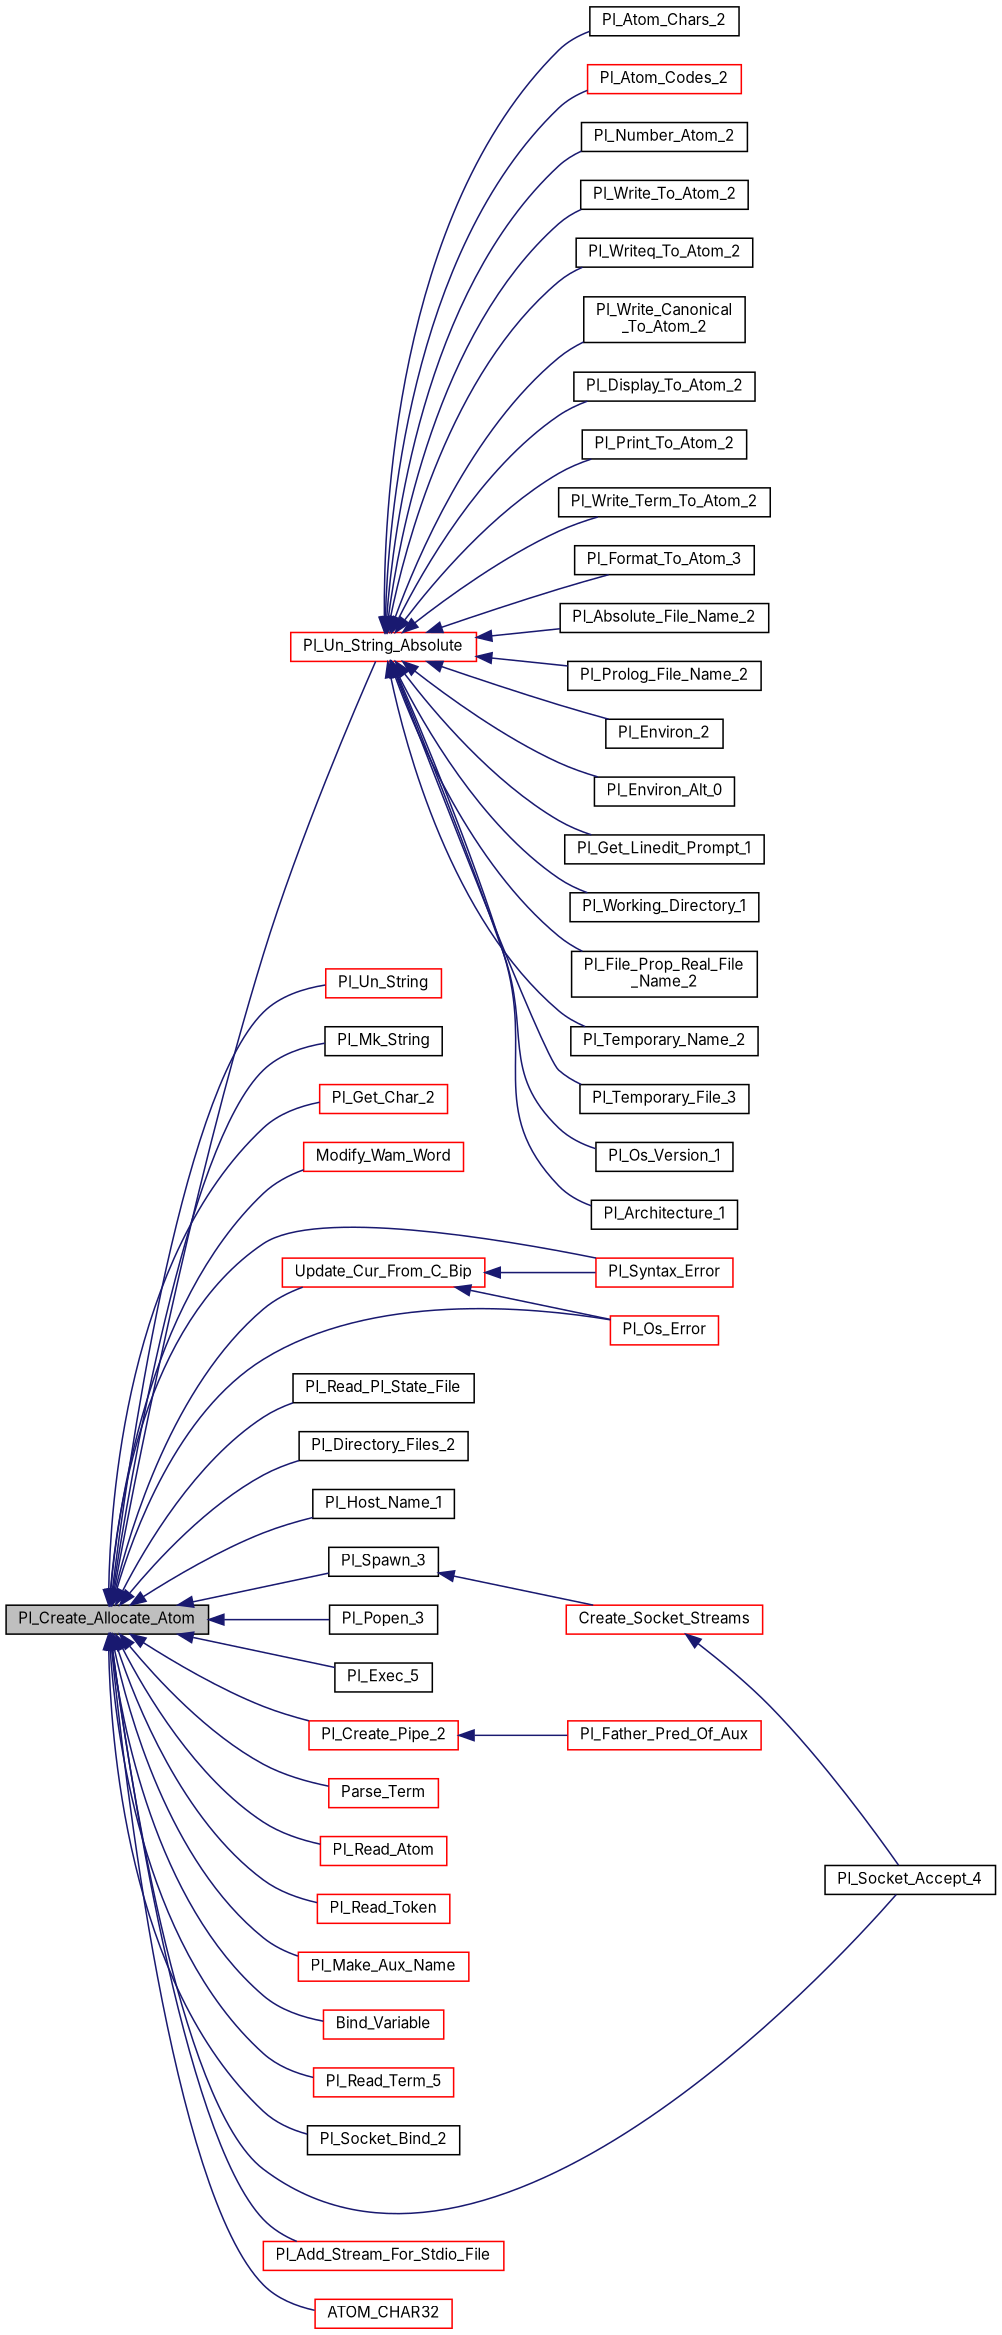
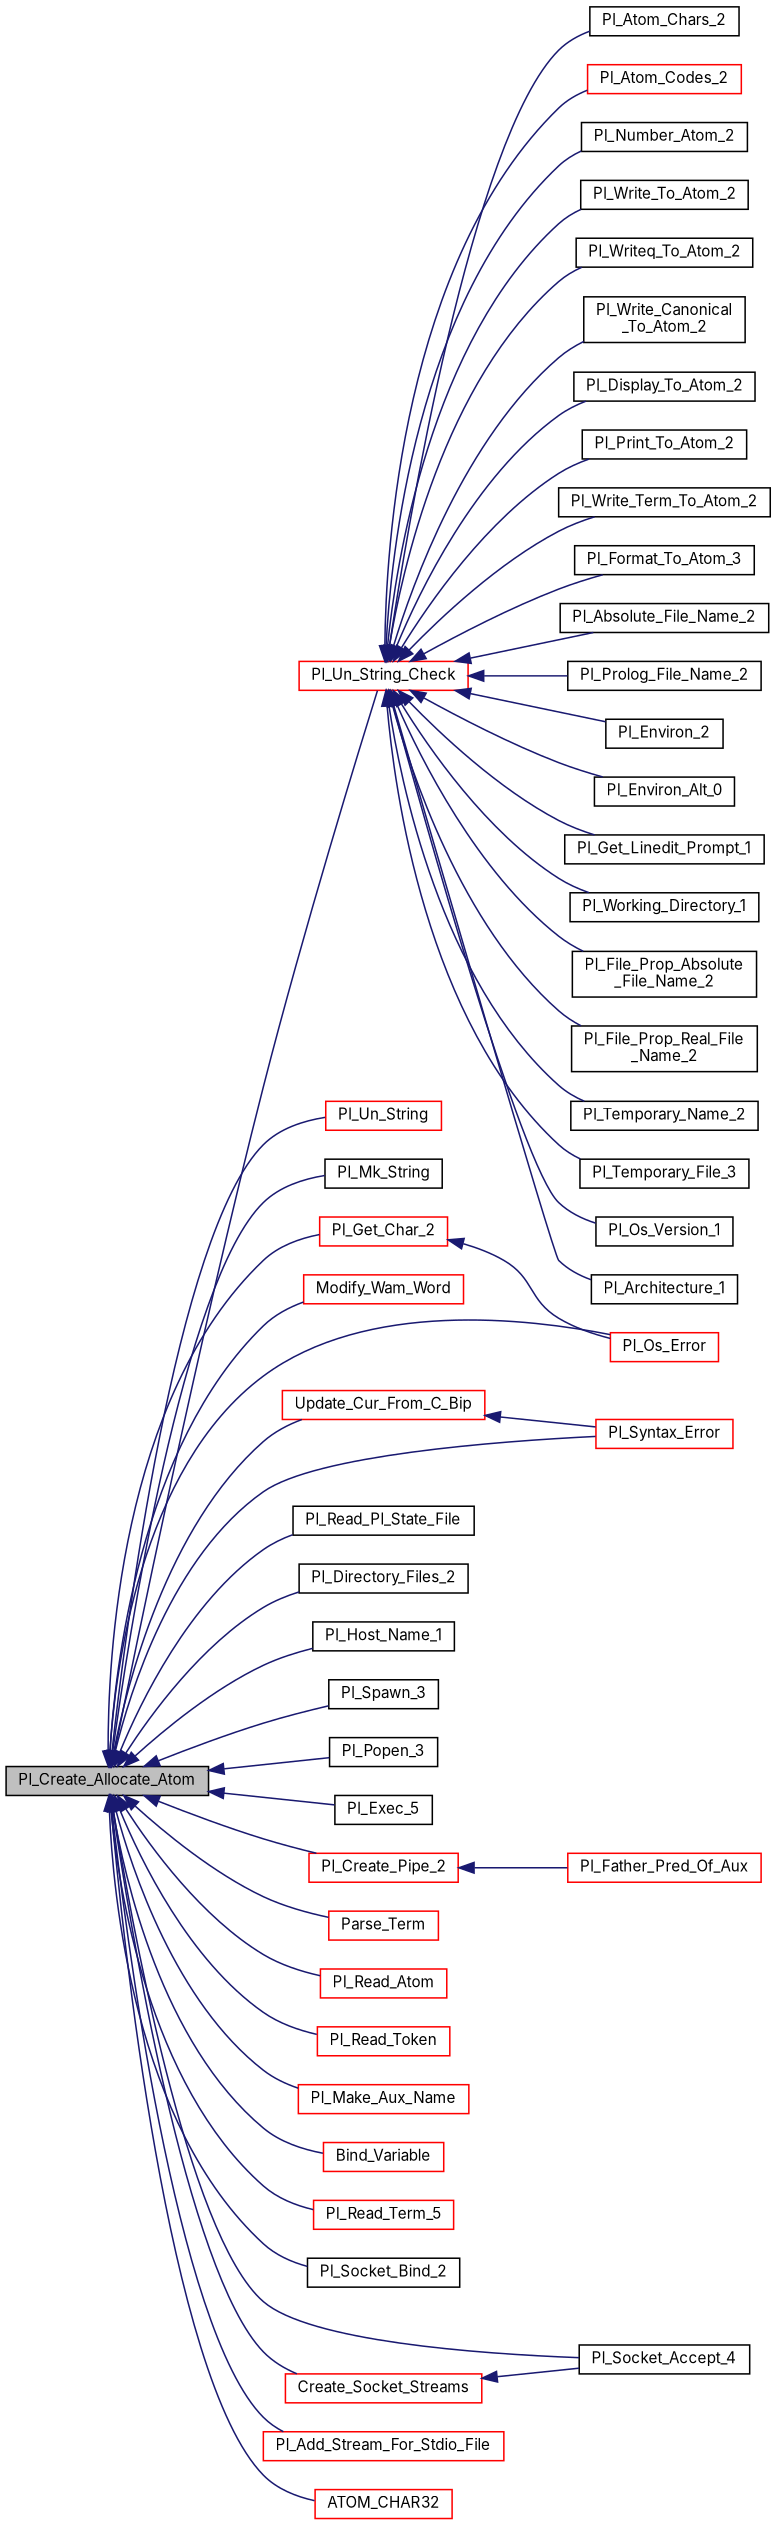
node "Pl_Un_String_Absolute": label "Pl_Un_String_Absolute" -> "Pl_Un_String_Check"
node "Pl_File_Prop_Absolute _File_Name_2": added
edge "Pl_Os_Error" -> "Update_Cur_From_C_Bip": now "Pl_Os_Error" -> "Pl_Get_Char_2"
edge "Create_Socket_Streams" -> "Pl_Spawn_3": now "Create_Socket_Streams" -> "Pl_Create_Allocate_Atom"
